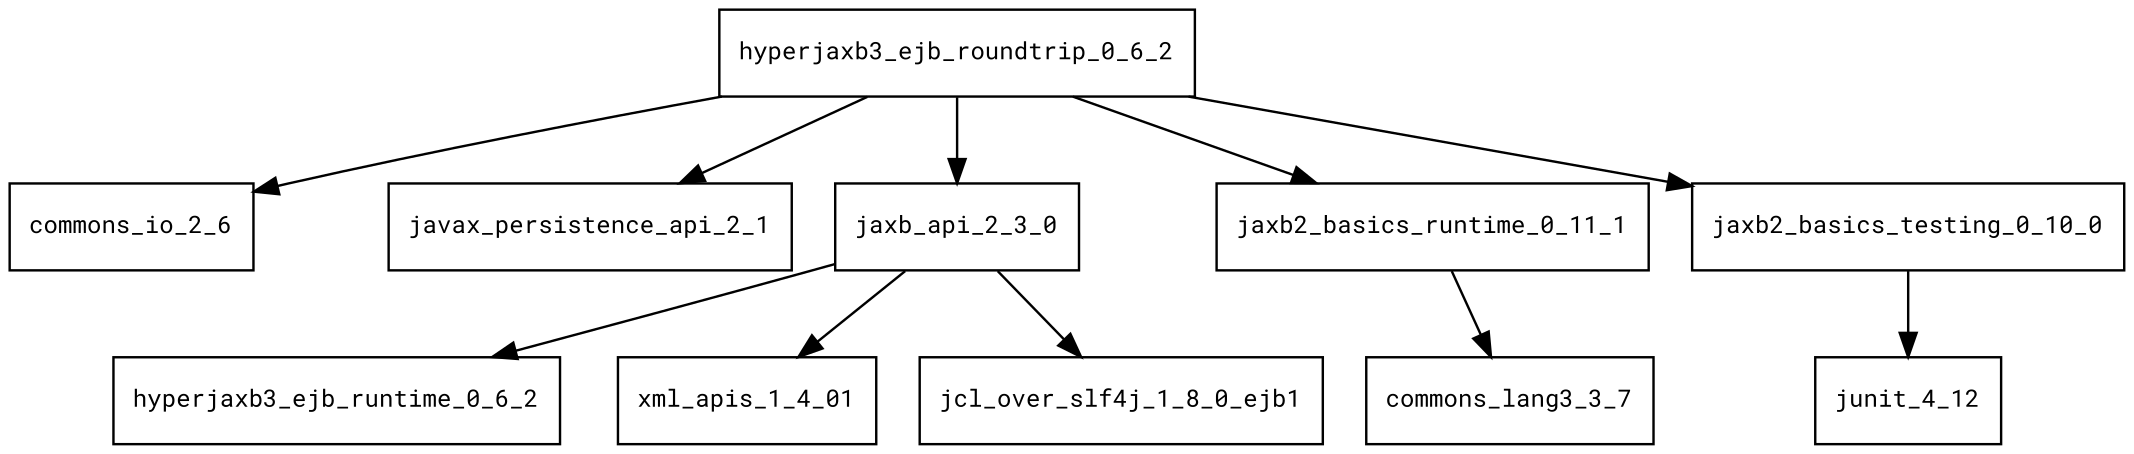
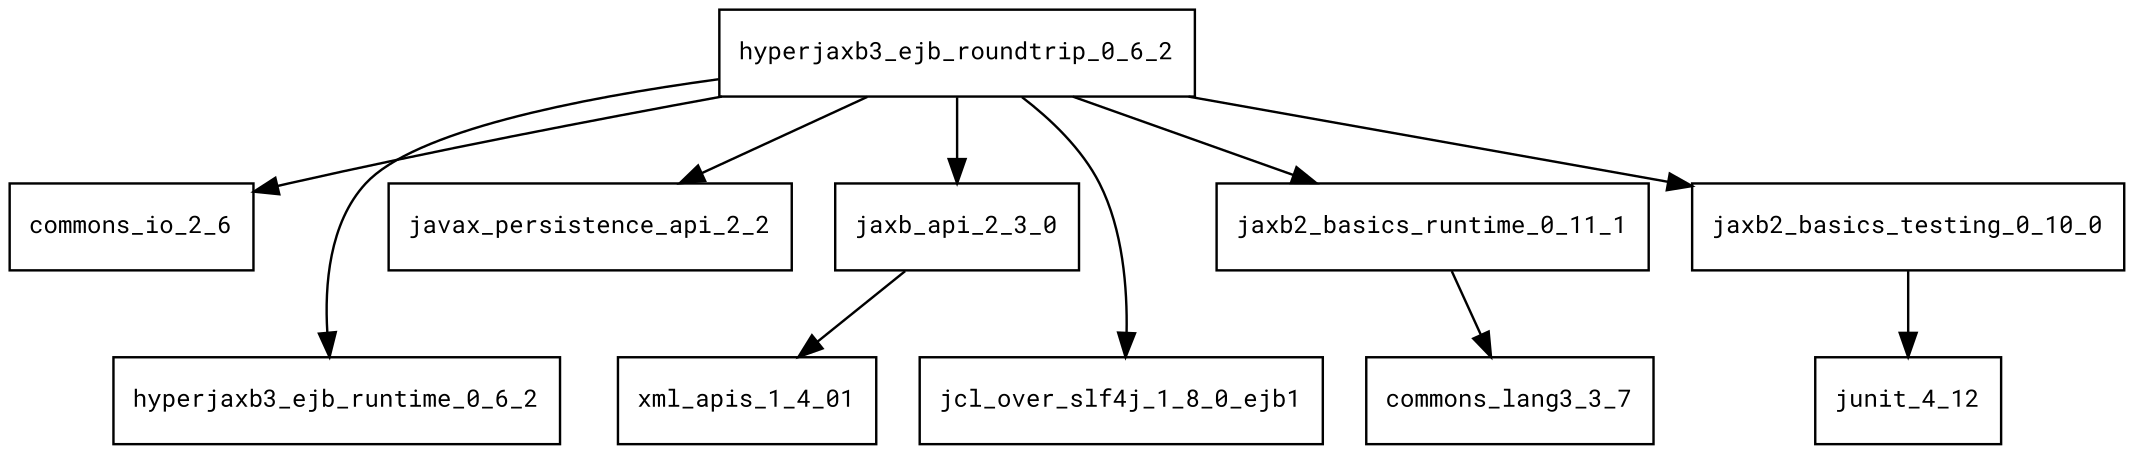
node "javax_persistence_api_2_1": label "javax_persistence_api_2_1" -> "javax_persistence_api_2_2"
edge "jaxb_api_2_3_0" -> "jcl_over_slf4j_1_8_0_ejb1": now "hyperjaxb3_ejb_roundtrip_0_6_2" -> "jcl_over_slf4j_1_8_0_ejb1"
edge "jaxb_api_2_3_0" -> "hyperjaxb3_ejb_runtime_0_6_2": now "hyperjaxb3_ejb_roundtrip_0_6_2" -> "hyperjaxb3_ejb_runtime_0_6_2"
